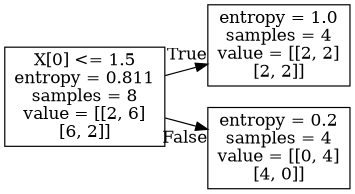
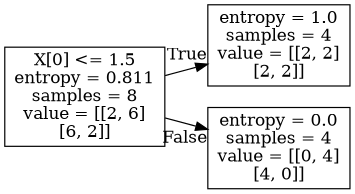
node "entropy = 0.2 samples = 4 value = [[0, 4] [4, 0]]": label "entropy = 0.2 samples = 4 value = [[0, 4] [4, 0]]" -> "entropy = 0.0 samples = 4 value = [[0, 4] [4, 0]]"
